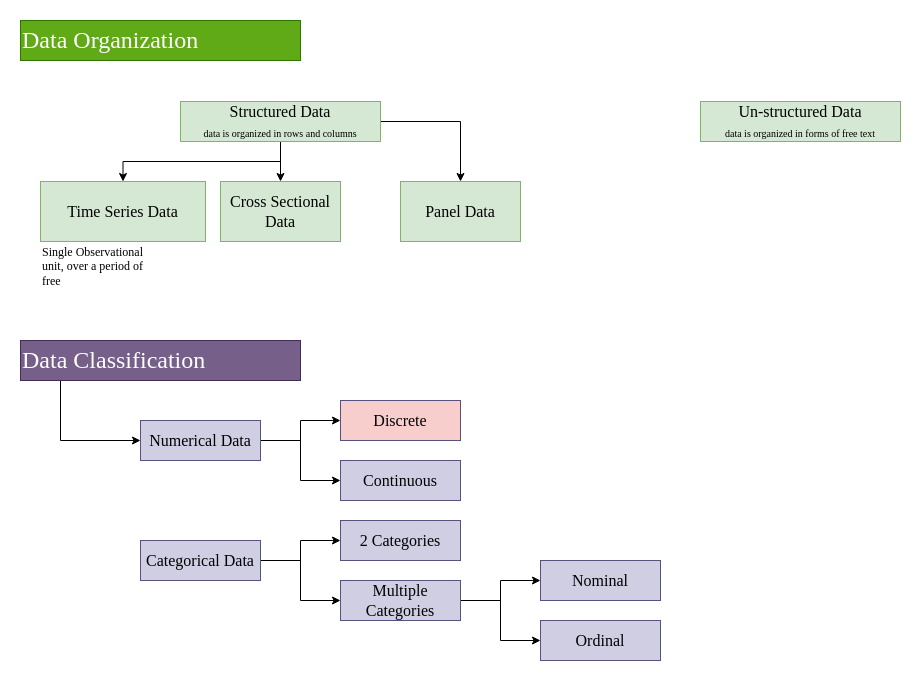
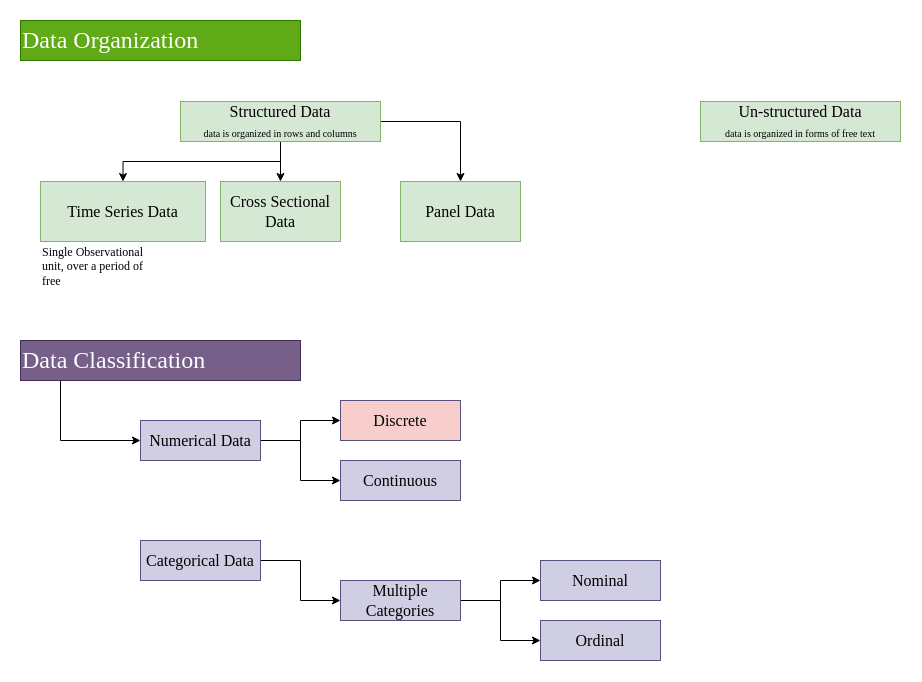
edge "Categorical Data" -> "2 Categories": removed
node "2 Categories": removed
